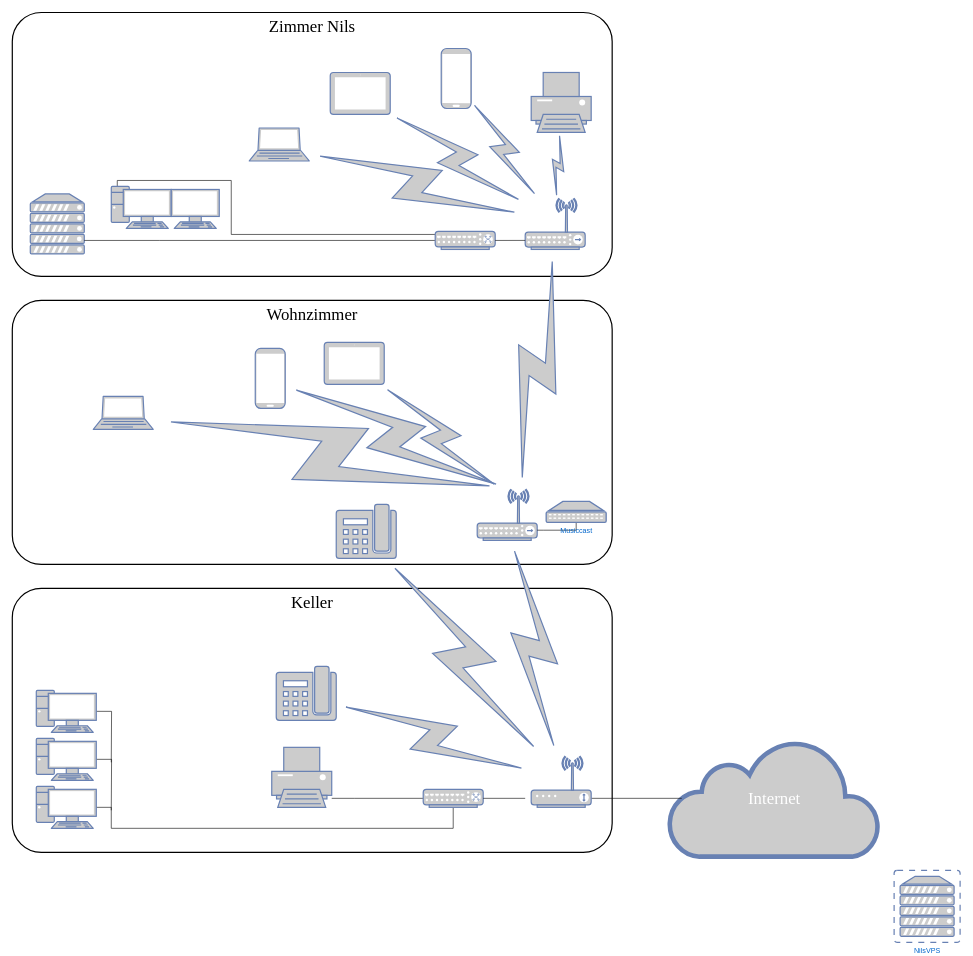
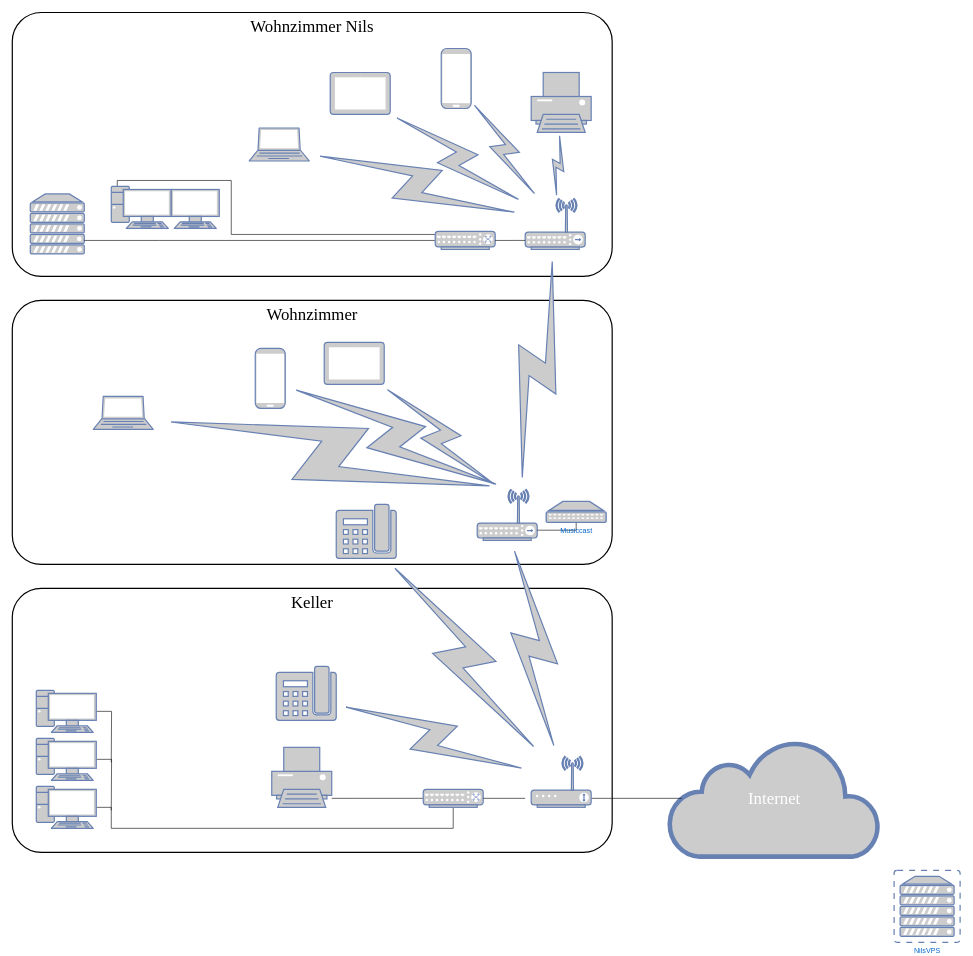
node "Zimmer Nils": label "Zimmer Nils" -> "Wohnzimmer Nils"
